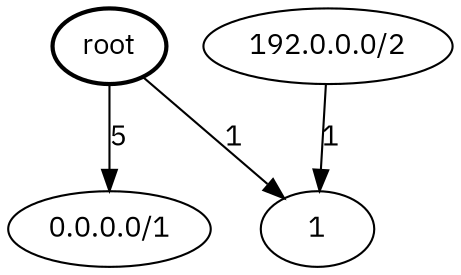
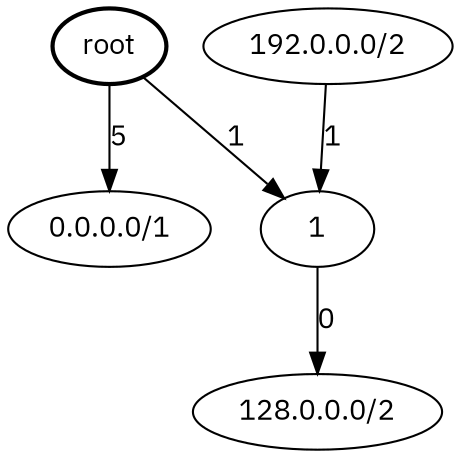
node "128.0.0.0/2": added
